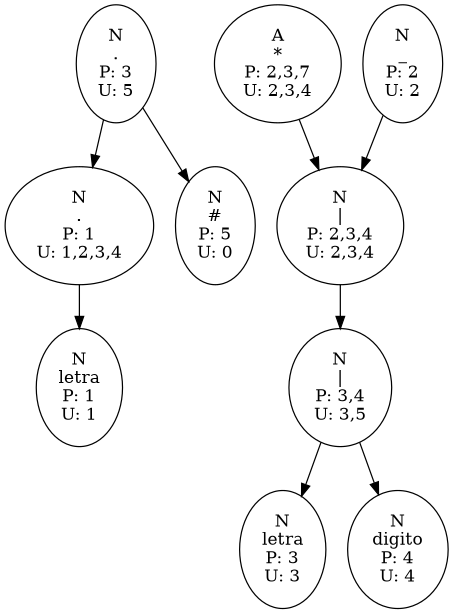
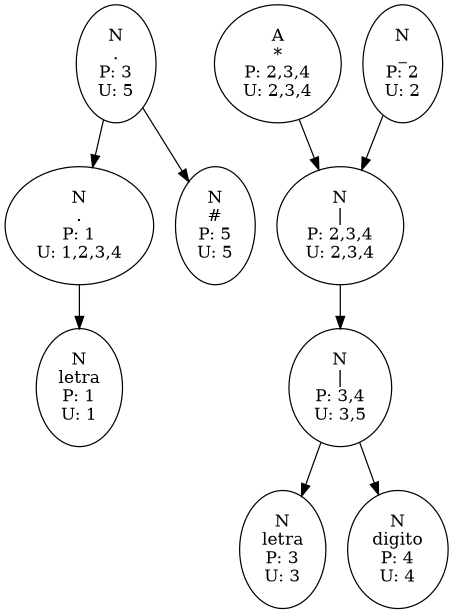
node "A * P: 2,3,7 U: 2,3,4": label "A * P: 2,3,7 U: 2,3,4" -> "A * P: 2,3,4 U: 2,3,4"
node "N # P: 5 U: 0": label "N # P: 5 U: 0" -> "N # P: 5 U: 5"
